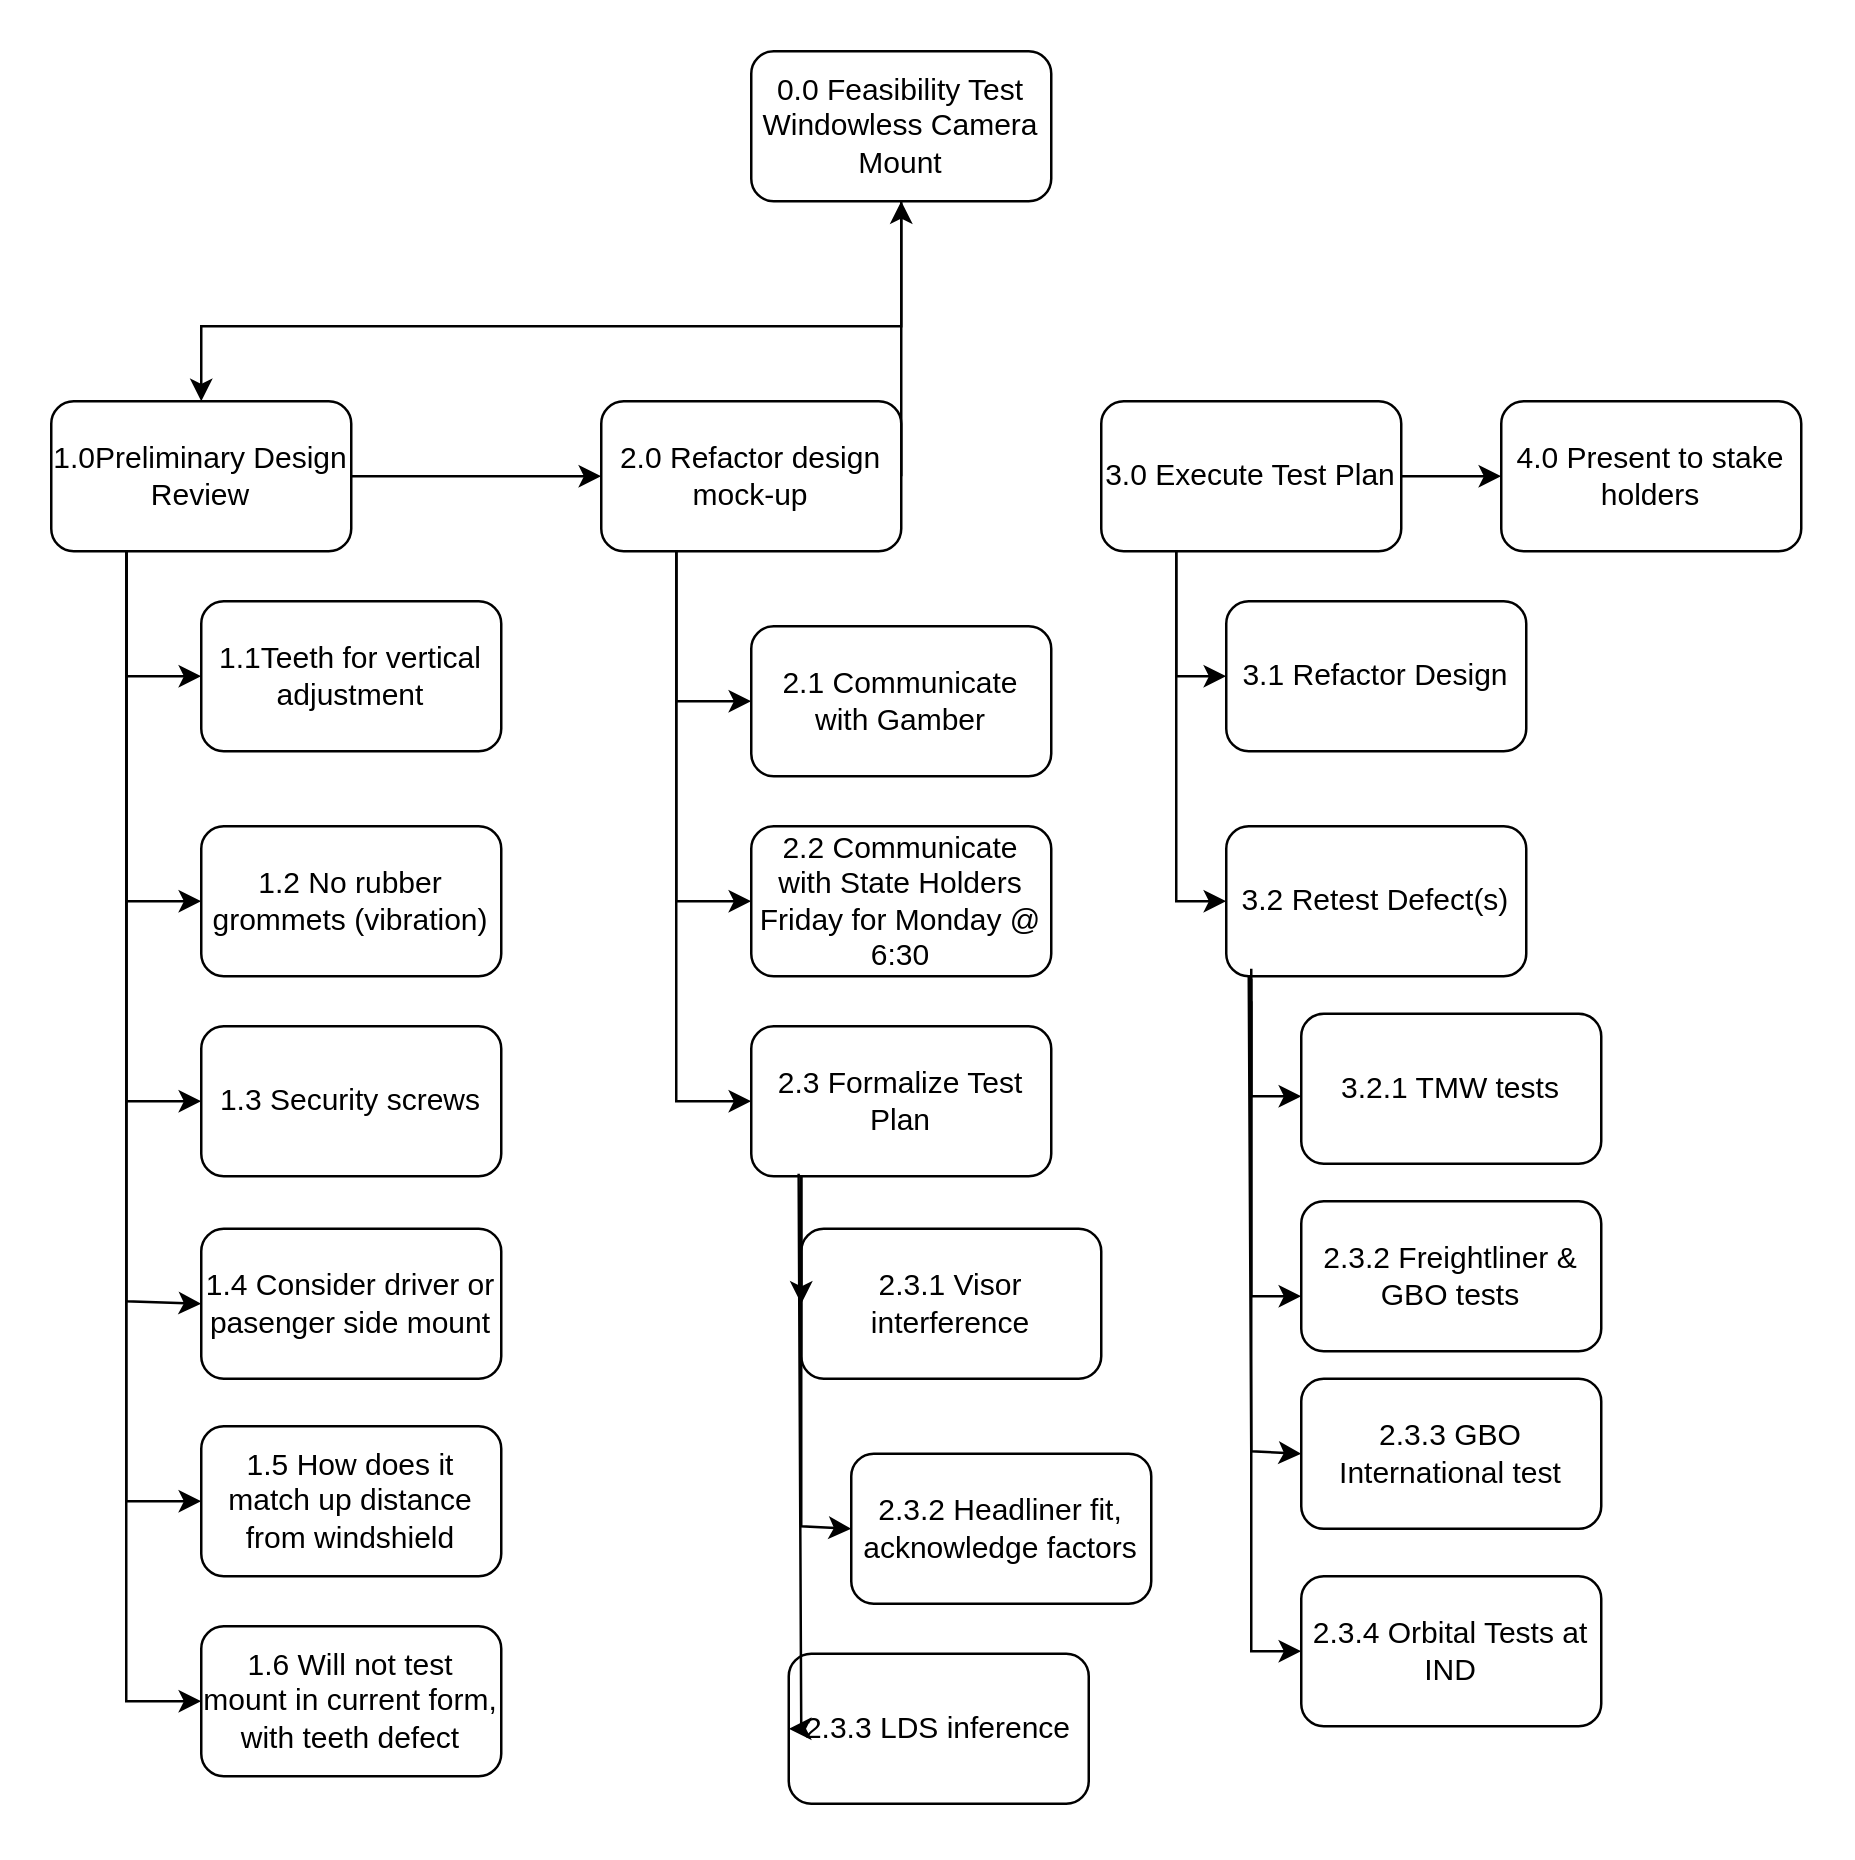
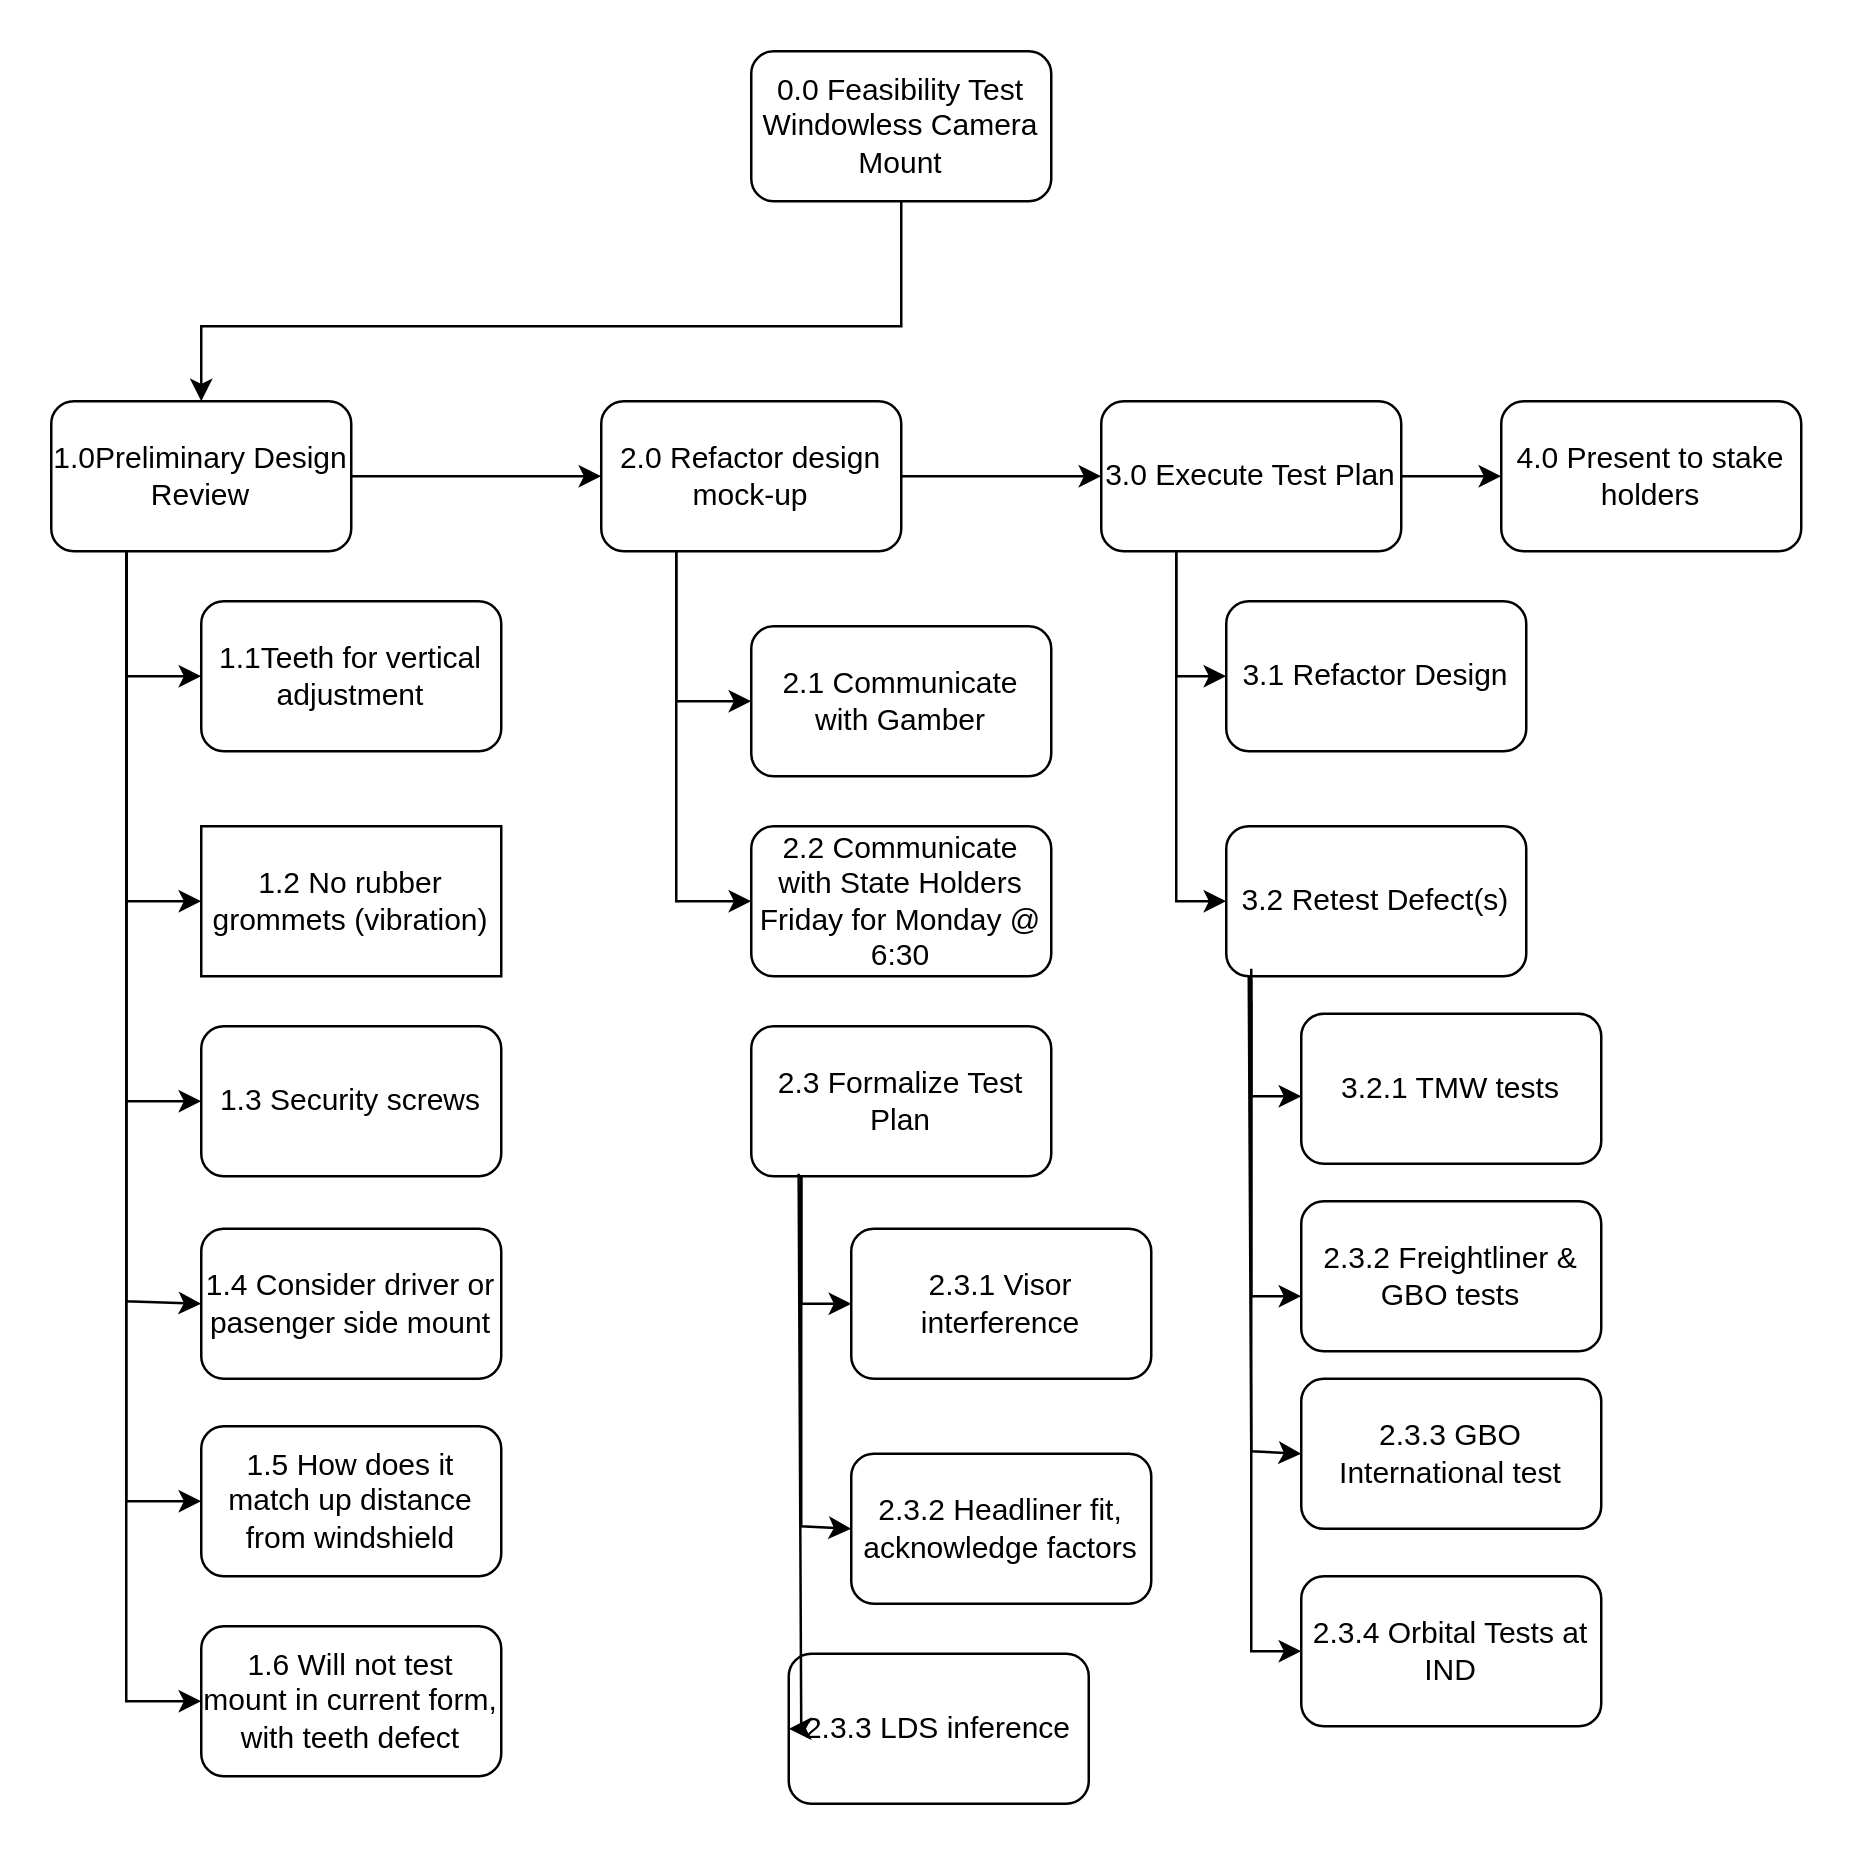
edge "2.0 Refactor design mock-up" -> "0.0 Feasibility Test Windowless Camera Mount": now "2.0 Refactor design mock-up" -> "3.0 Execute Test Plan"
node "1.2 No rubber grommets (vibration)": shape rounded rectangle -> rectangle
edge "2.0 Refactor design mock-up" -> "2.3 Formalize Test Plan": removed
node "2.3.1 Visor interference": moved (951, 1304) -> (1001, 1304)
